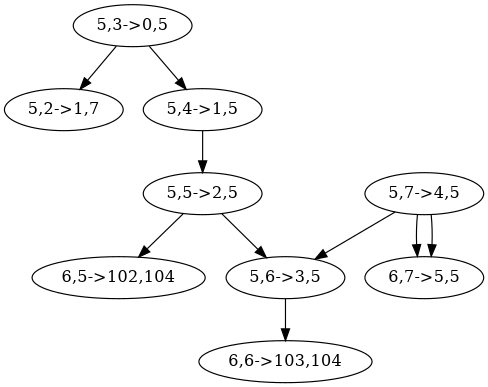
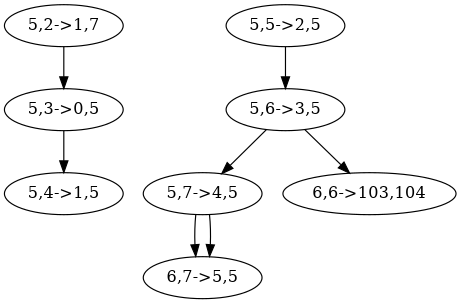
edge "5,3->0,5" -> "5,2->1,7": reversed
edge "5,4->1,5" -> "5,5->2,5": removed
edge "5,7->4,5" -> "5,6->3,5": reversed
node "6,5->102,104": removed
